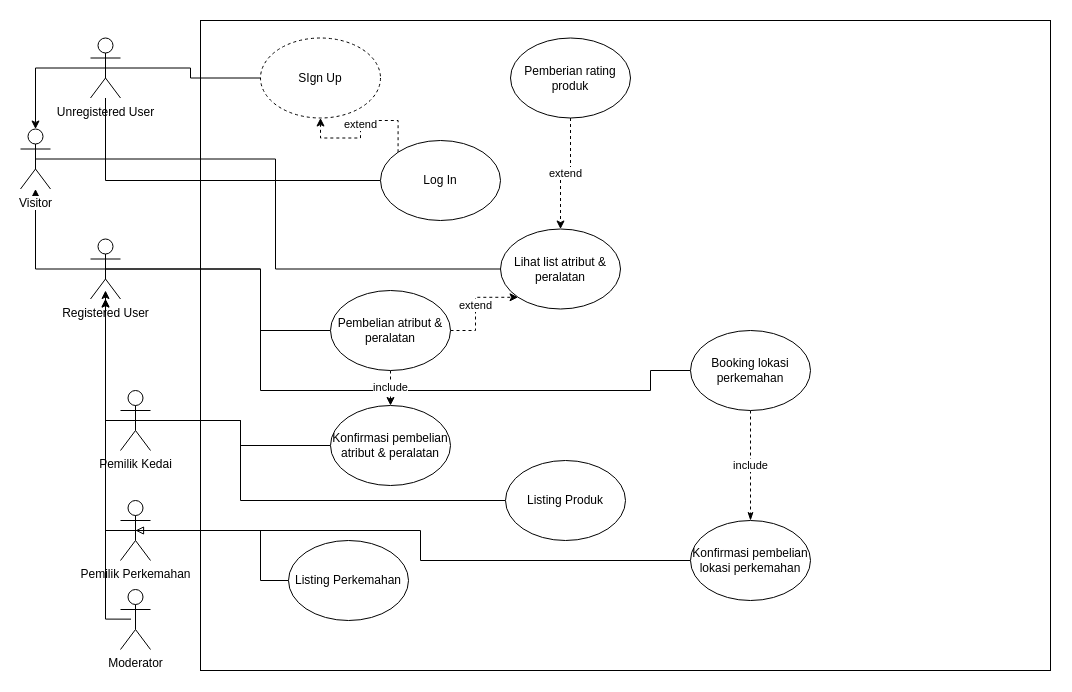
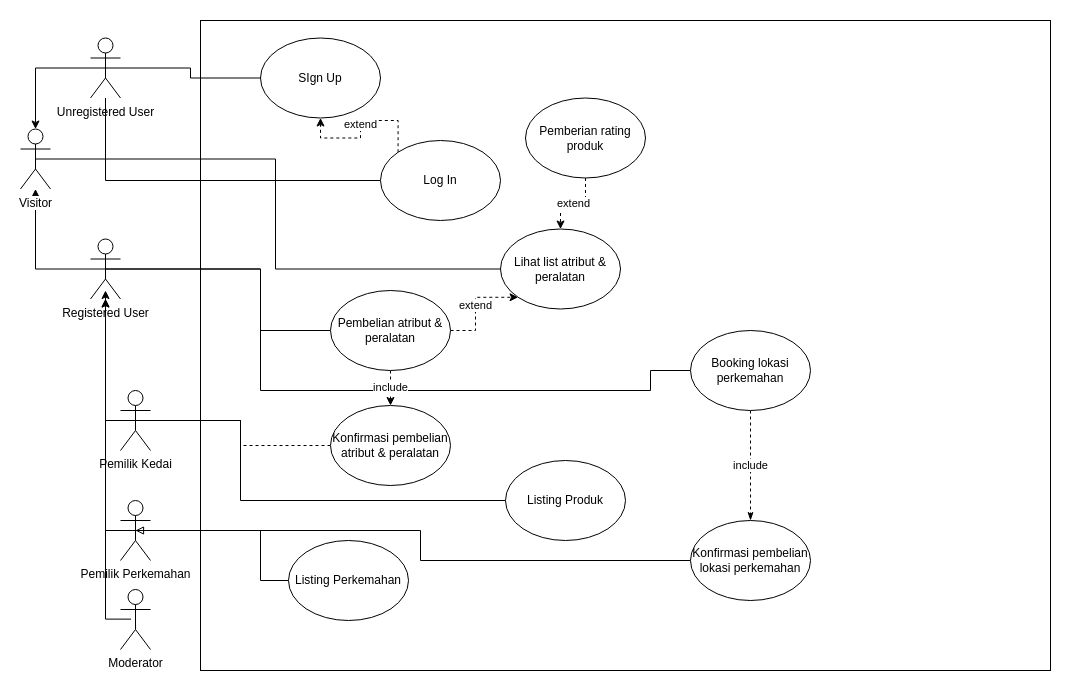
node "SIgn Up": style dashed -> solid
node "Pemberian rating produk": moved (571, 78) -> (586, 138)
edge "Pemilik Kedai" -- "Konfirmasi pembelian atribut & peralatan": style solid -> dashed
